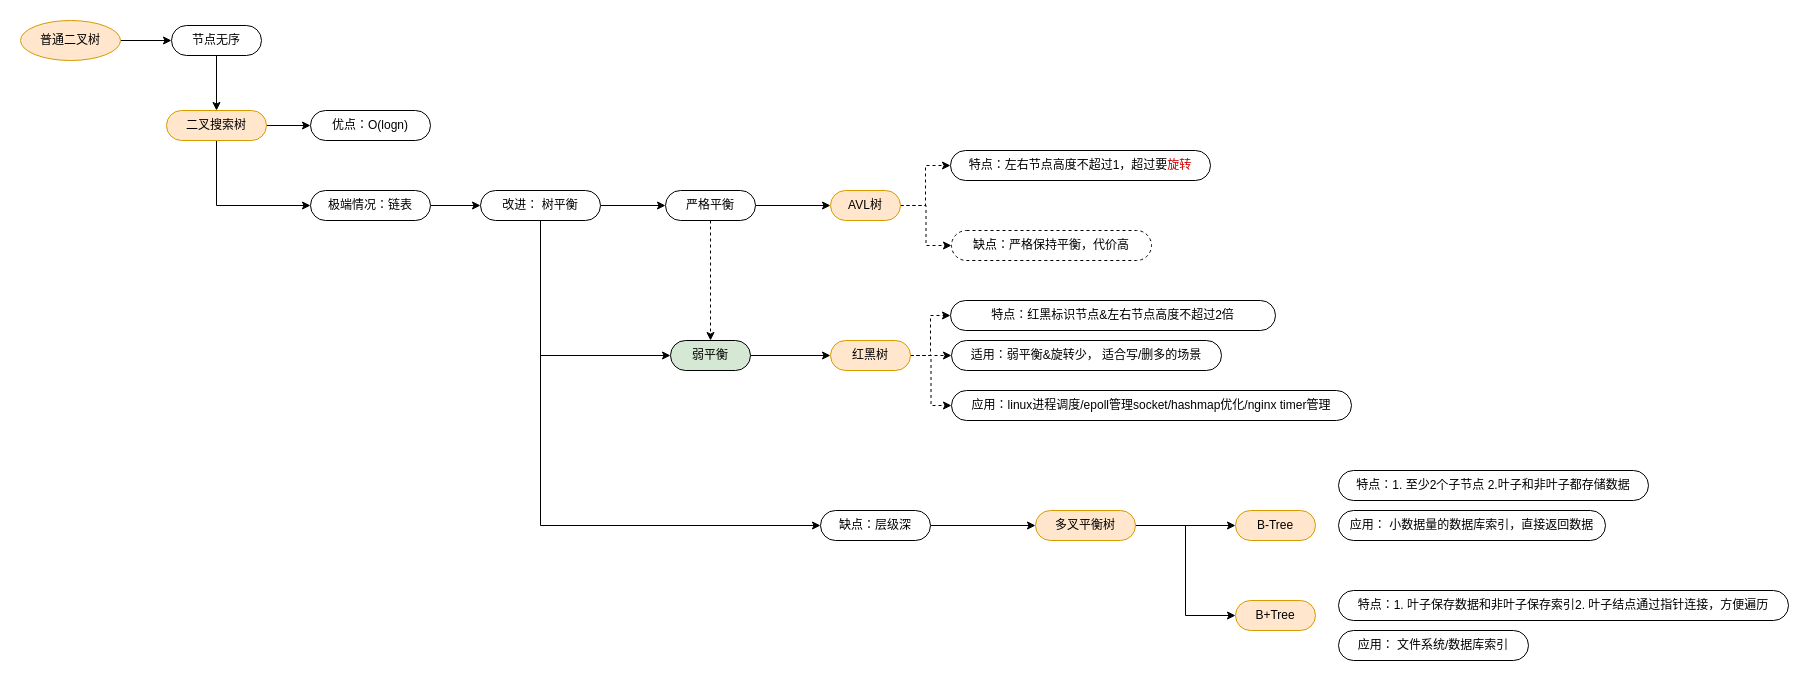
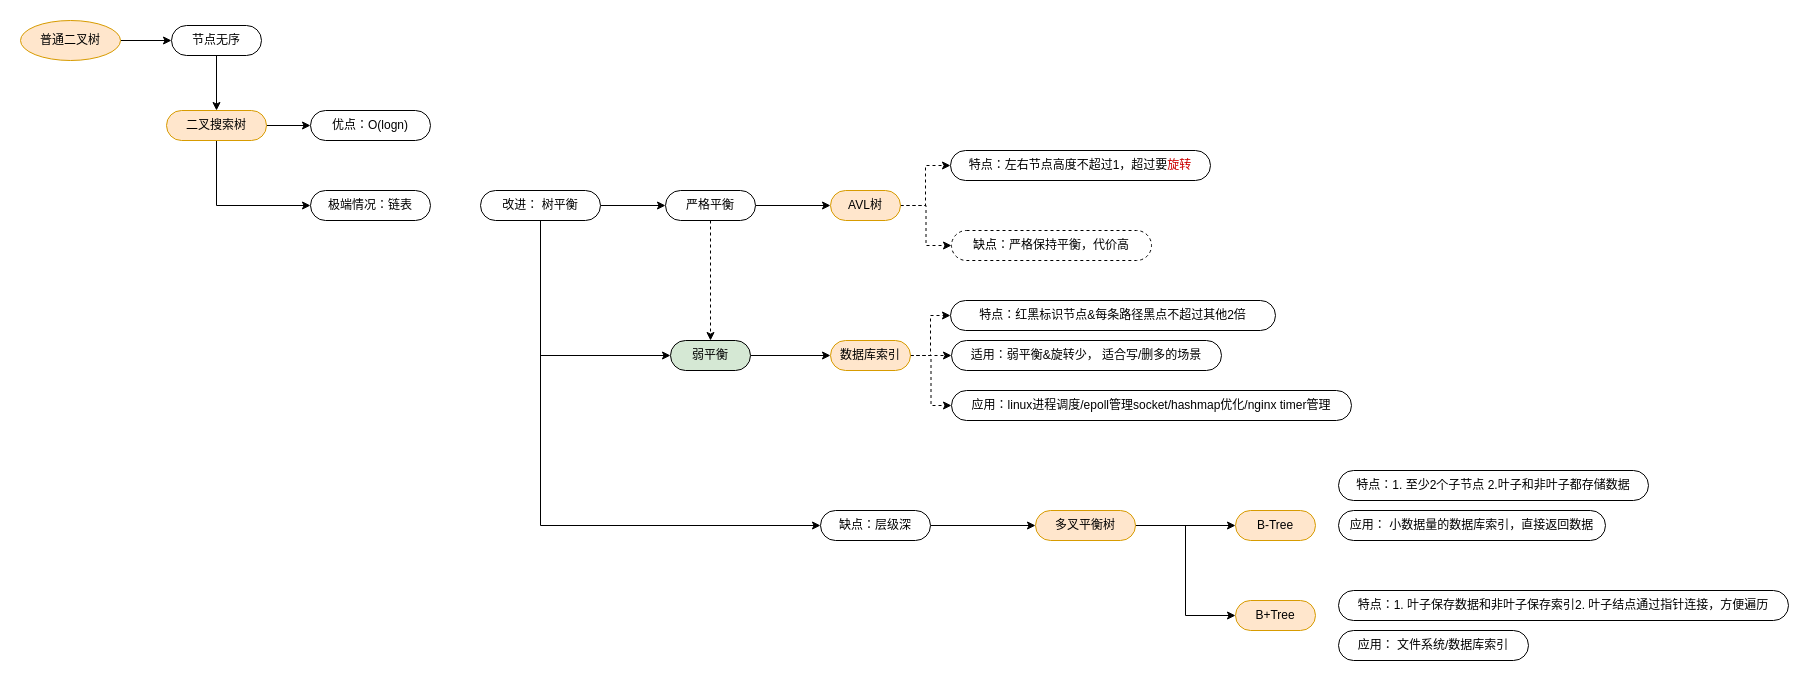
edge "极端情况：链表" -> "改进： 树平衡": removed
node "特点：红黑标识节点&左右节点高度不超过2倍": label "特点：红黑标识节点&左右节点高度不超过2倍" -> "特点：红黑标识节点&每条路径黑点不超过其他2倍"
node "红黑树": label "红黑树" -> "数据库索引"
